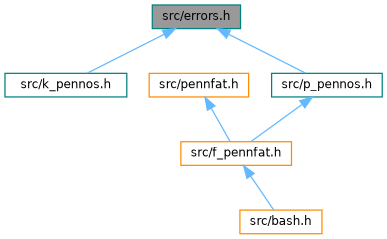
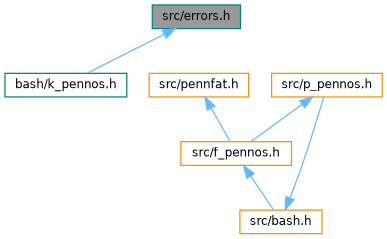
edge "src/p_pennos.h" -> "src/errors.h": now "src/p_pennos.h" -> "src/bash.h"
node "src/k_pennos.h": label "src/k_pennos.h" -> "bash/k_pennos.h"
node "src/p_pennos.h": color teal -> darkorange
node "src/f_pennfat.h": label "src/f_pennfat.h" -> "src/f_pennos.h"
